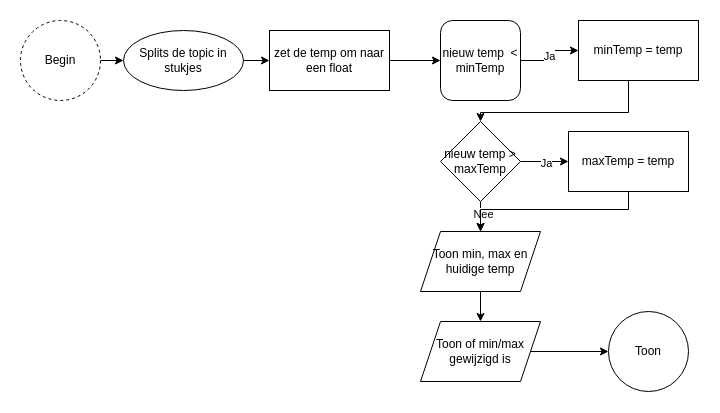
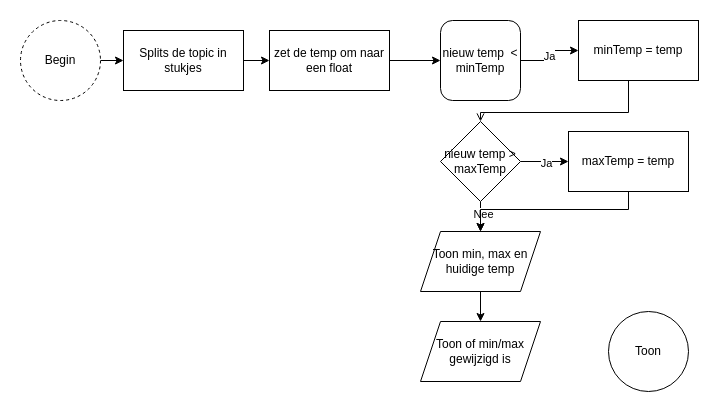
node "Splits de topic in stukjes": shape ellipse -> rectangle
edge "minTemp = temp" -> "nieuw temp > maxTemp": arrowhead classic -> open
edge "Toon of min/max gewijzigd is" -> "Toon": removed
